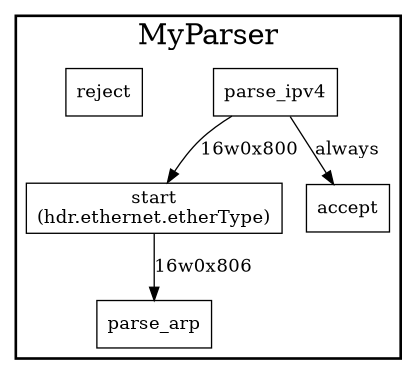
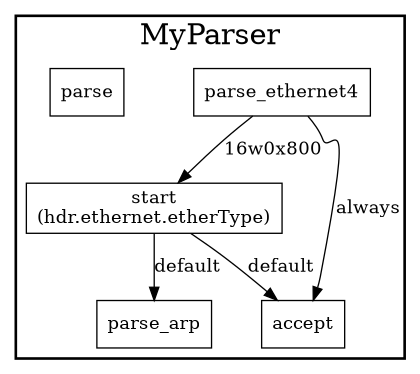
node "reject": label "reject" -> "parse"
node "parse_ipv4": label "parse_ipv4" -> "parse_ethernet4"
edge "start (hdr.ethernet.etherType)" -> "accept": added, label "default"
edge "start (hdr.ethernet.etherType)" -> "parse_arp": label "16w0x806" -> "default"
